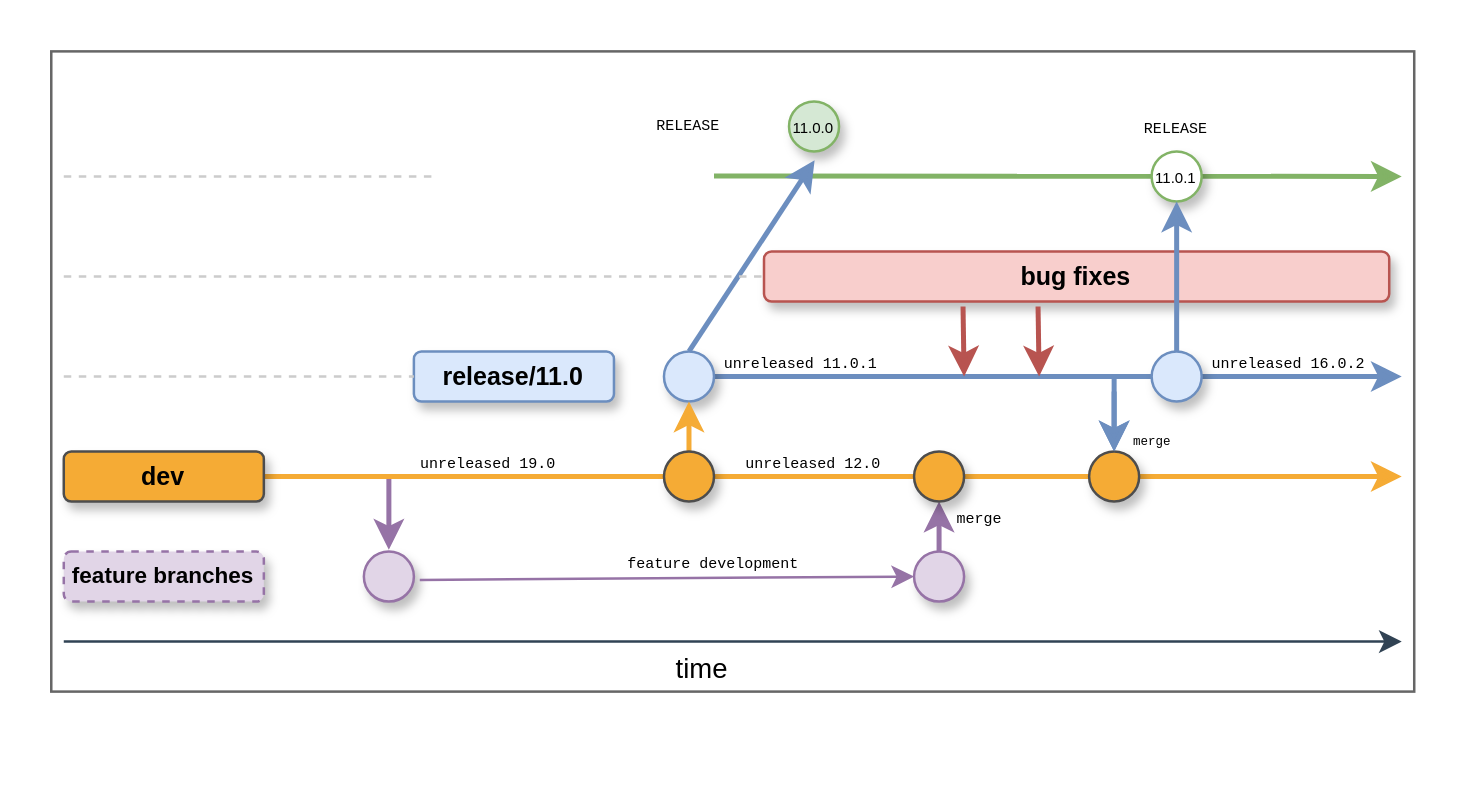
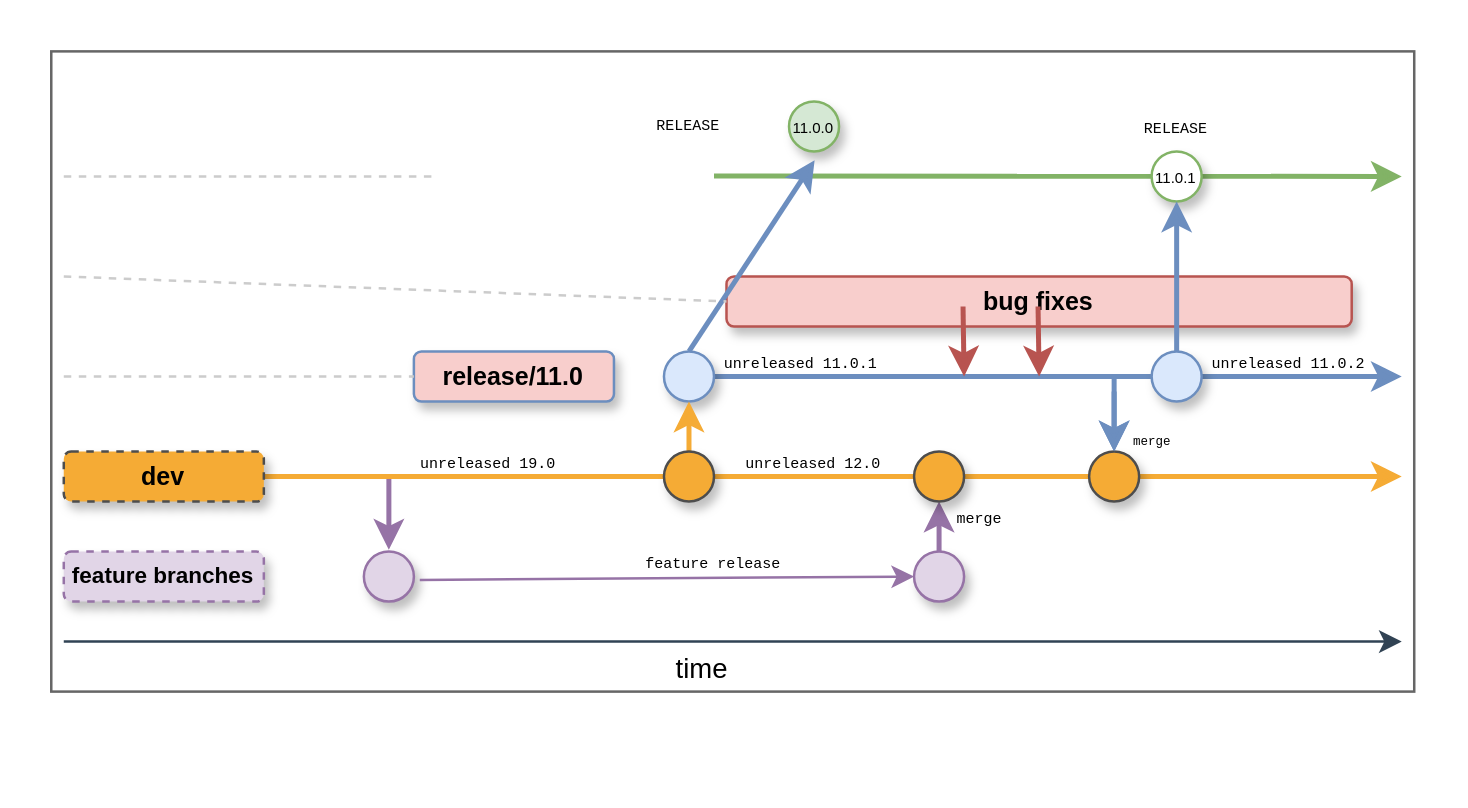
node "bug fixes": moved (1076, 276) -> (1039, 301)
node "unreleased 16.0.2": label "unreleased 16.0.2" -> "unreleased 11.0.2"
node "release/11.0": fillcolor #dae8fc -> #f8cecc
node "dev": style solid -> dashed
node "feature development": label "feature development" -> "feature release"
